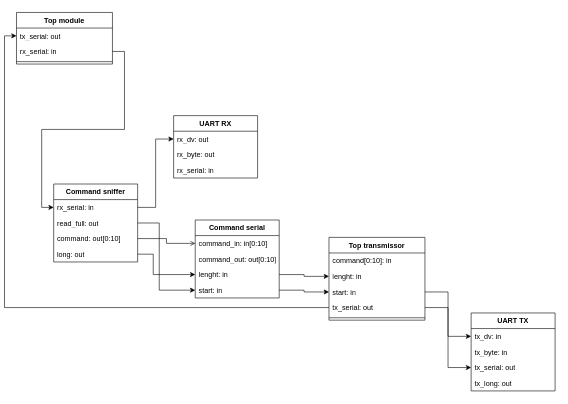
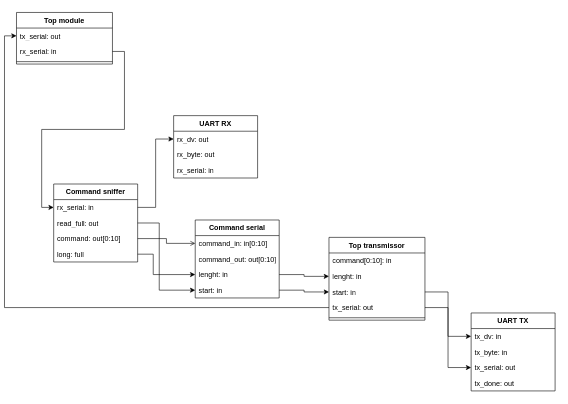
node "long: out": label "long: out" -> "long: full"
node "tx_long: out": label "tx_long: out" -> "tx_done: out"
